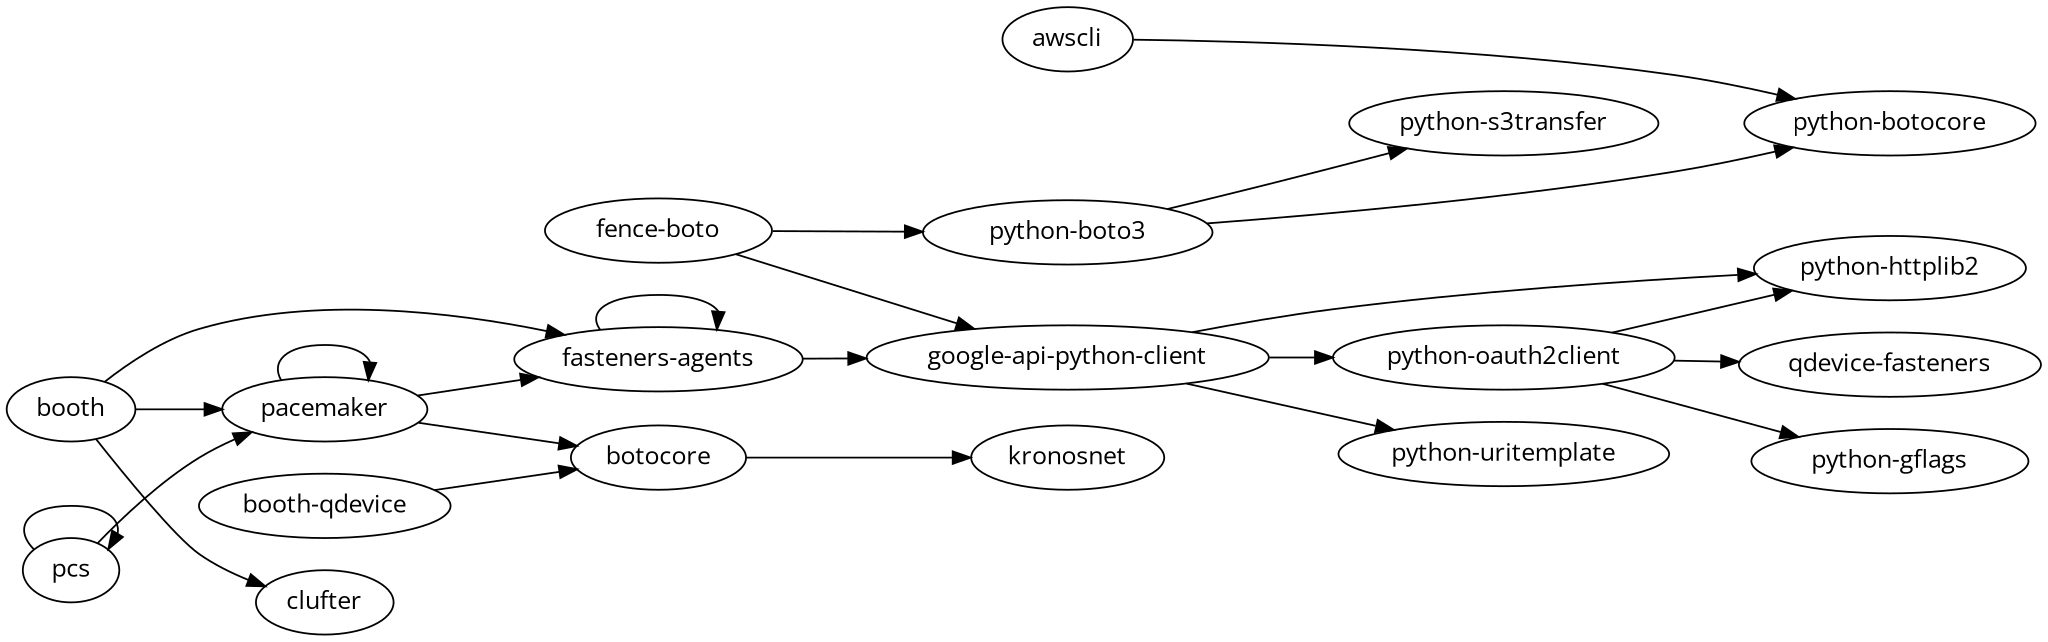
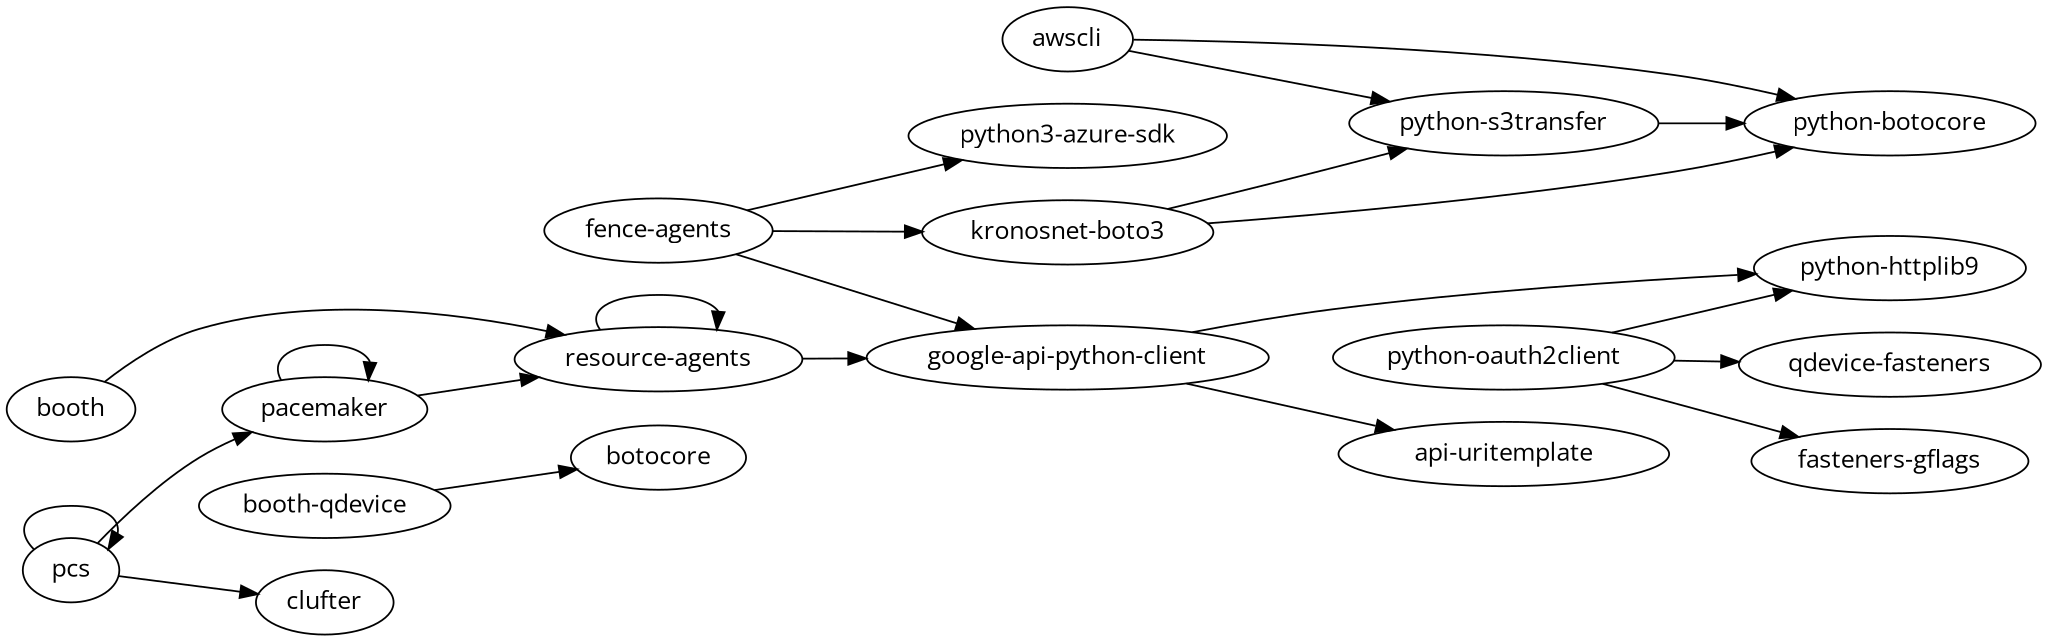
edge "awscli" -> "python-s3transfer": added
edge "python-s3transfer" -> "python-botocore": added
node "python3-azure-sdk": added
node "fence-boto": label "fence-boto" -> "fence-agents"
node "python-boto3": label "python-boto3" -> "kronosnet-boto3"
node "python-httplib2": label "python-httplib2" -> "python-httplib9"
edge "google-api-python-client" -> "python-oauth2client": removed
node "fasteners-agents": label "fasteners-agents" -> "resource-agents"
edge "booth" -> "pacemaker": removed
edge "pacemaker" -> "botocore": removed
node "python-uritemplate": label "python-uritemplate" -> "api-uritemplate"
node "kronosnet": removed
node "python-gflags": label "python-gflags" -> "fasteners-gflags"
edge "booth" -> "clufter": now "pcs" -> "clufter"
